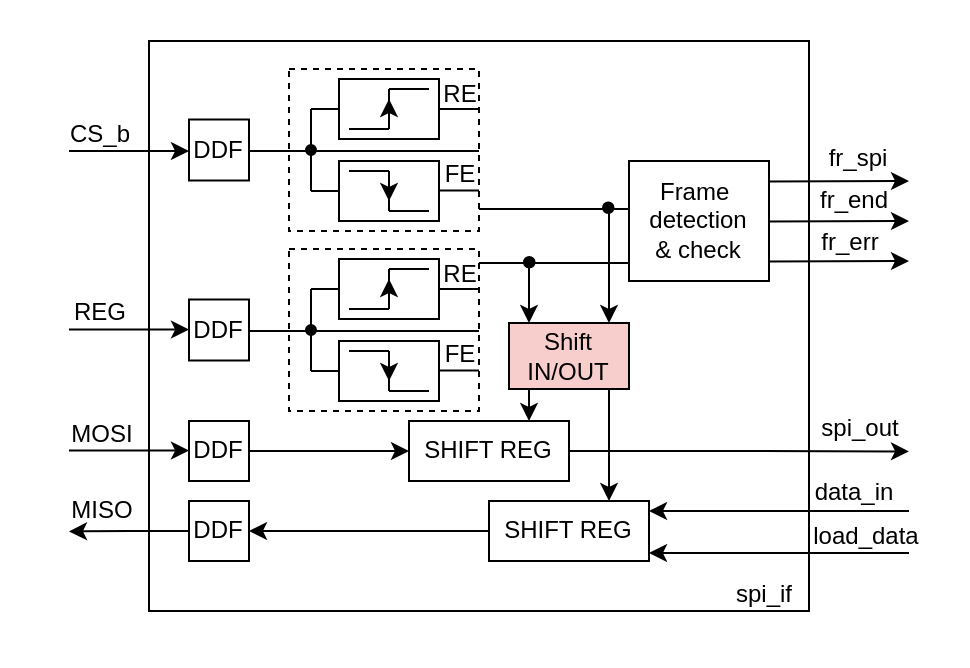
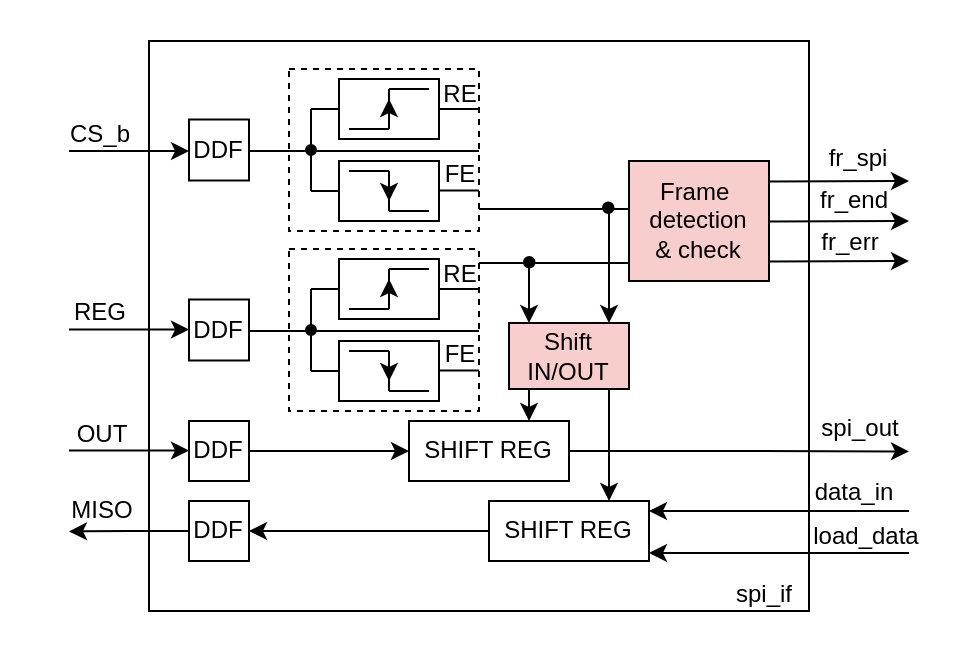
node "Frame detection & check": fillcolor #ffffff -> #f8cecc
node "MOSI": label "MOSI" -> "OUT"
